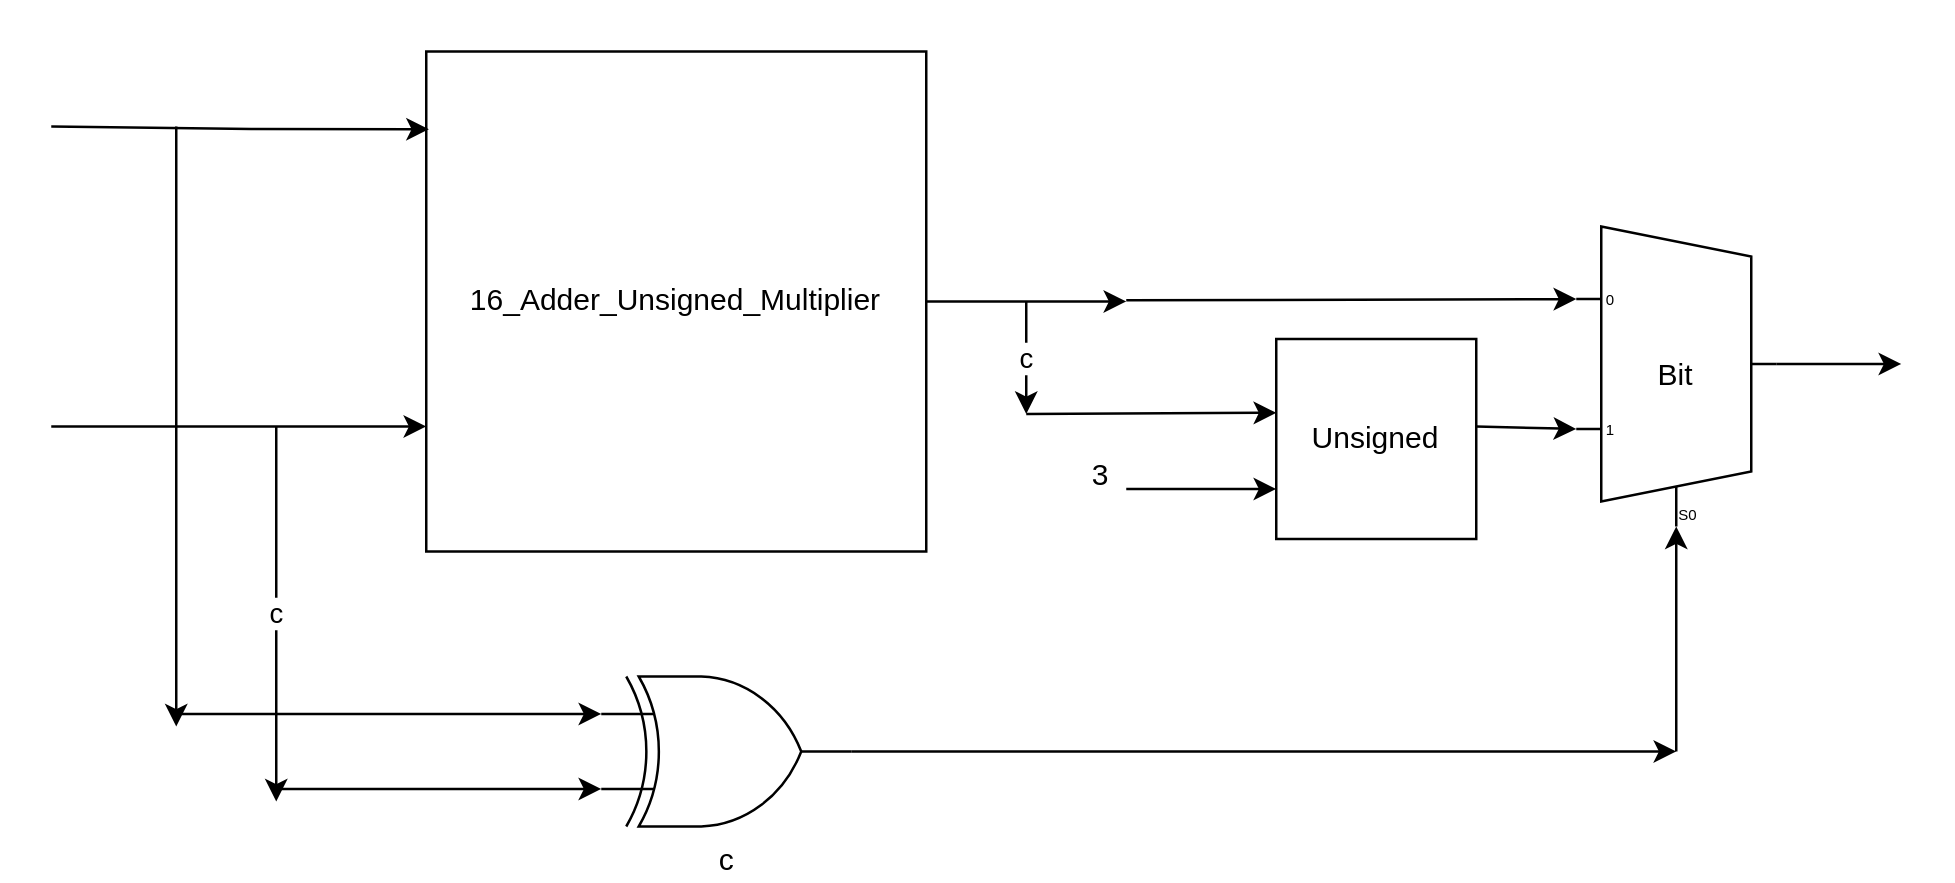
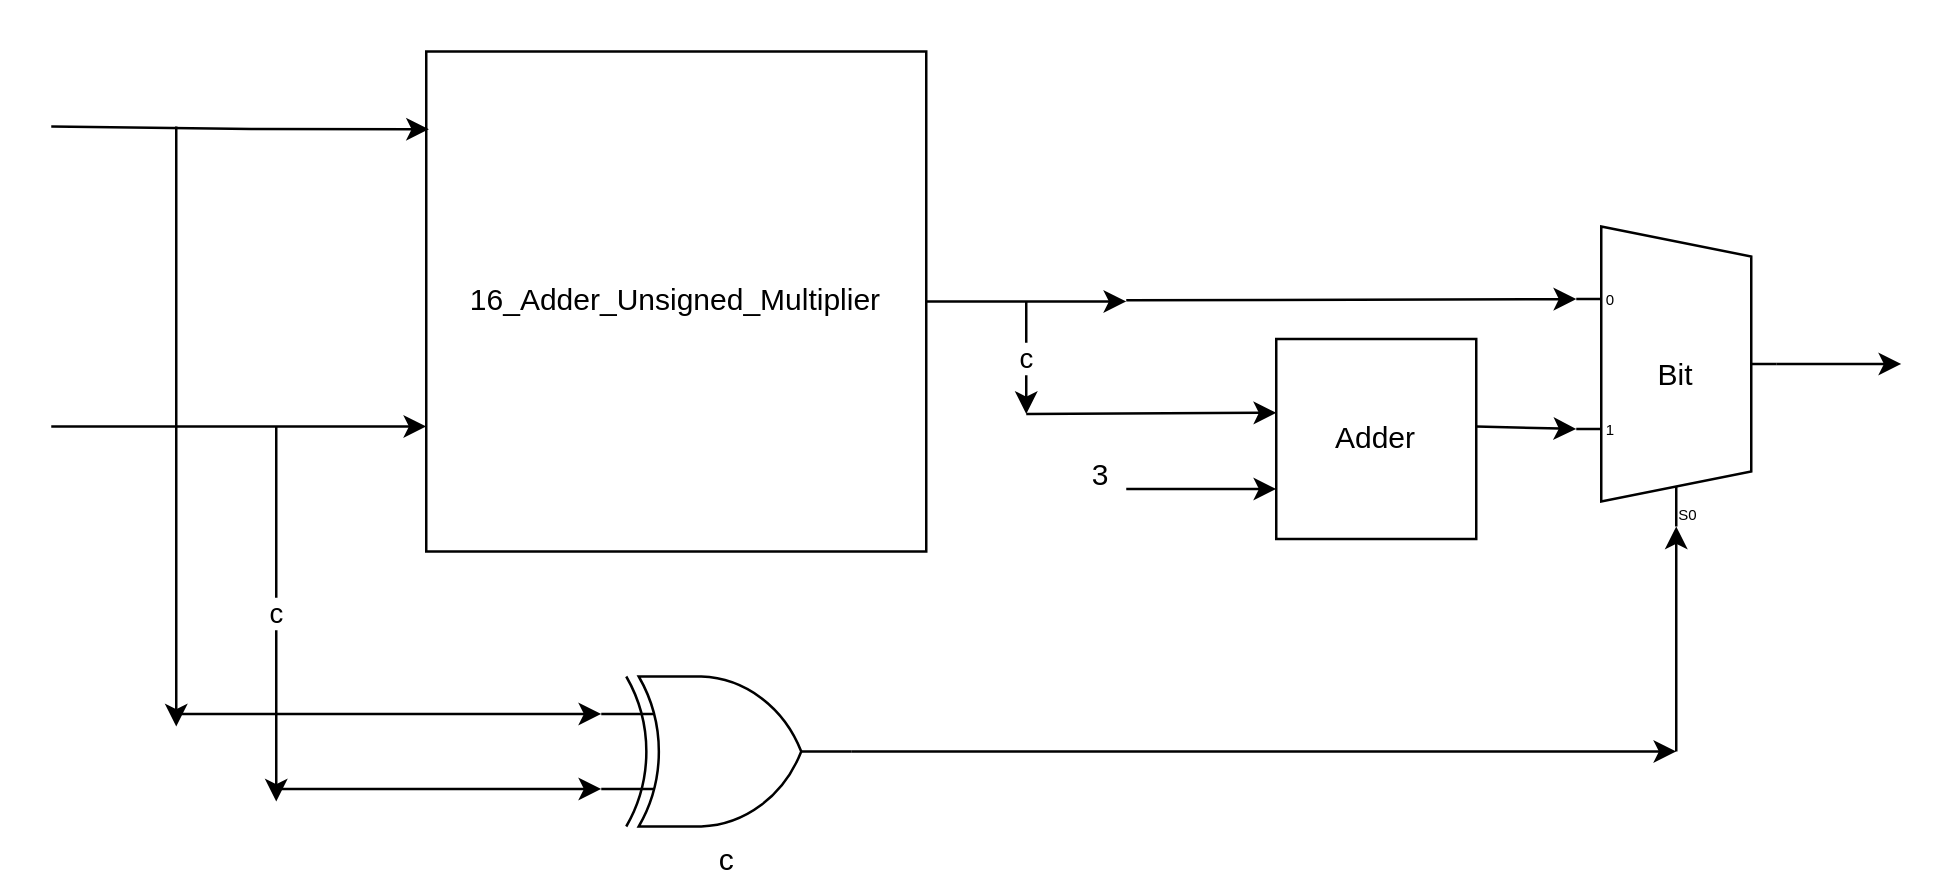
node "Unsigned": label "Unsigned" -> "Adder"
